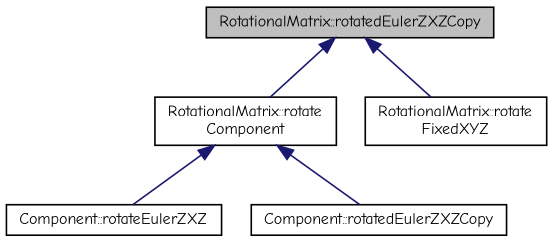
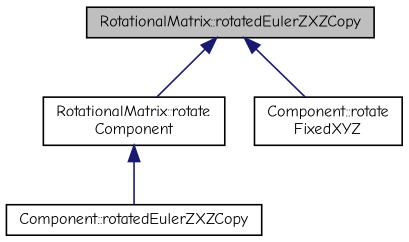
node "RotationalMatrix::rotate FixedXYZ": label "RotationalMatrix::rotate FixedXYZ" -> "Component::rotate FixedXYZ"
node "Component::rotateEulerZXZ": removed
